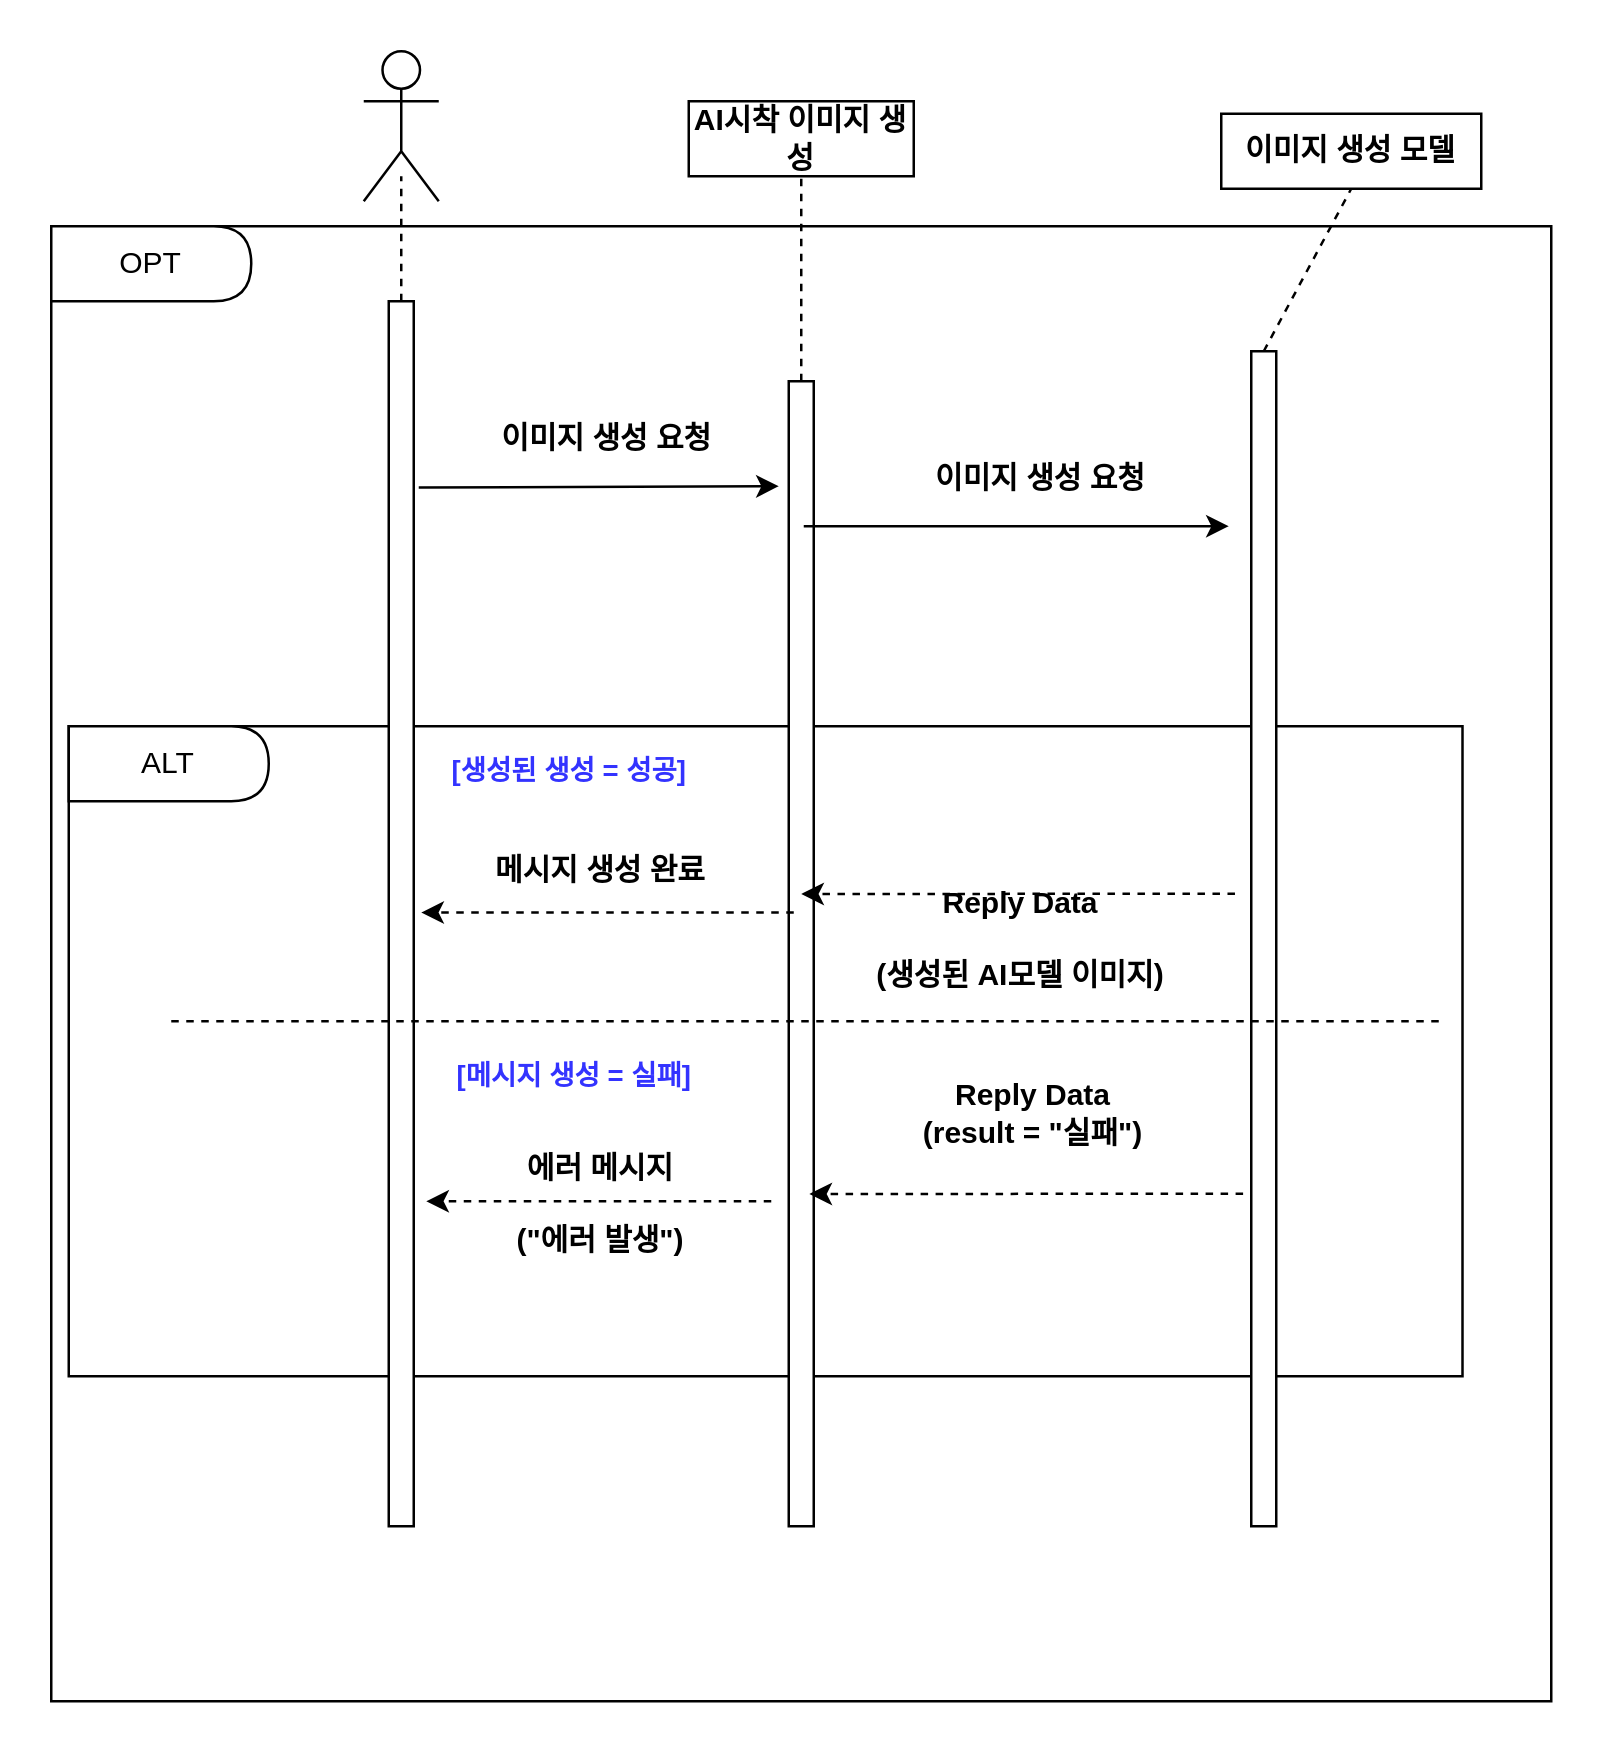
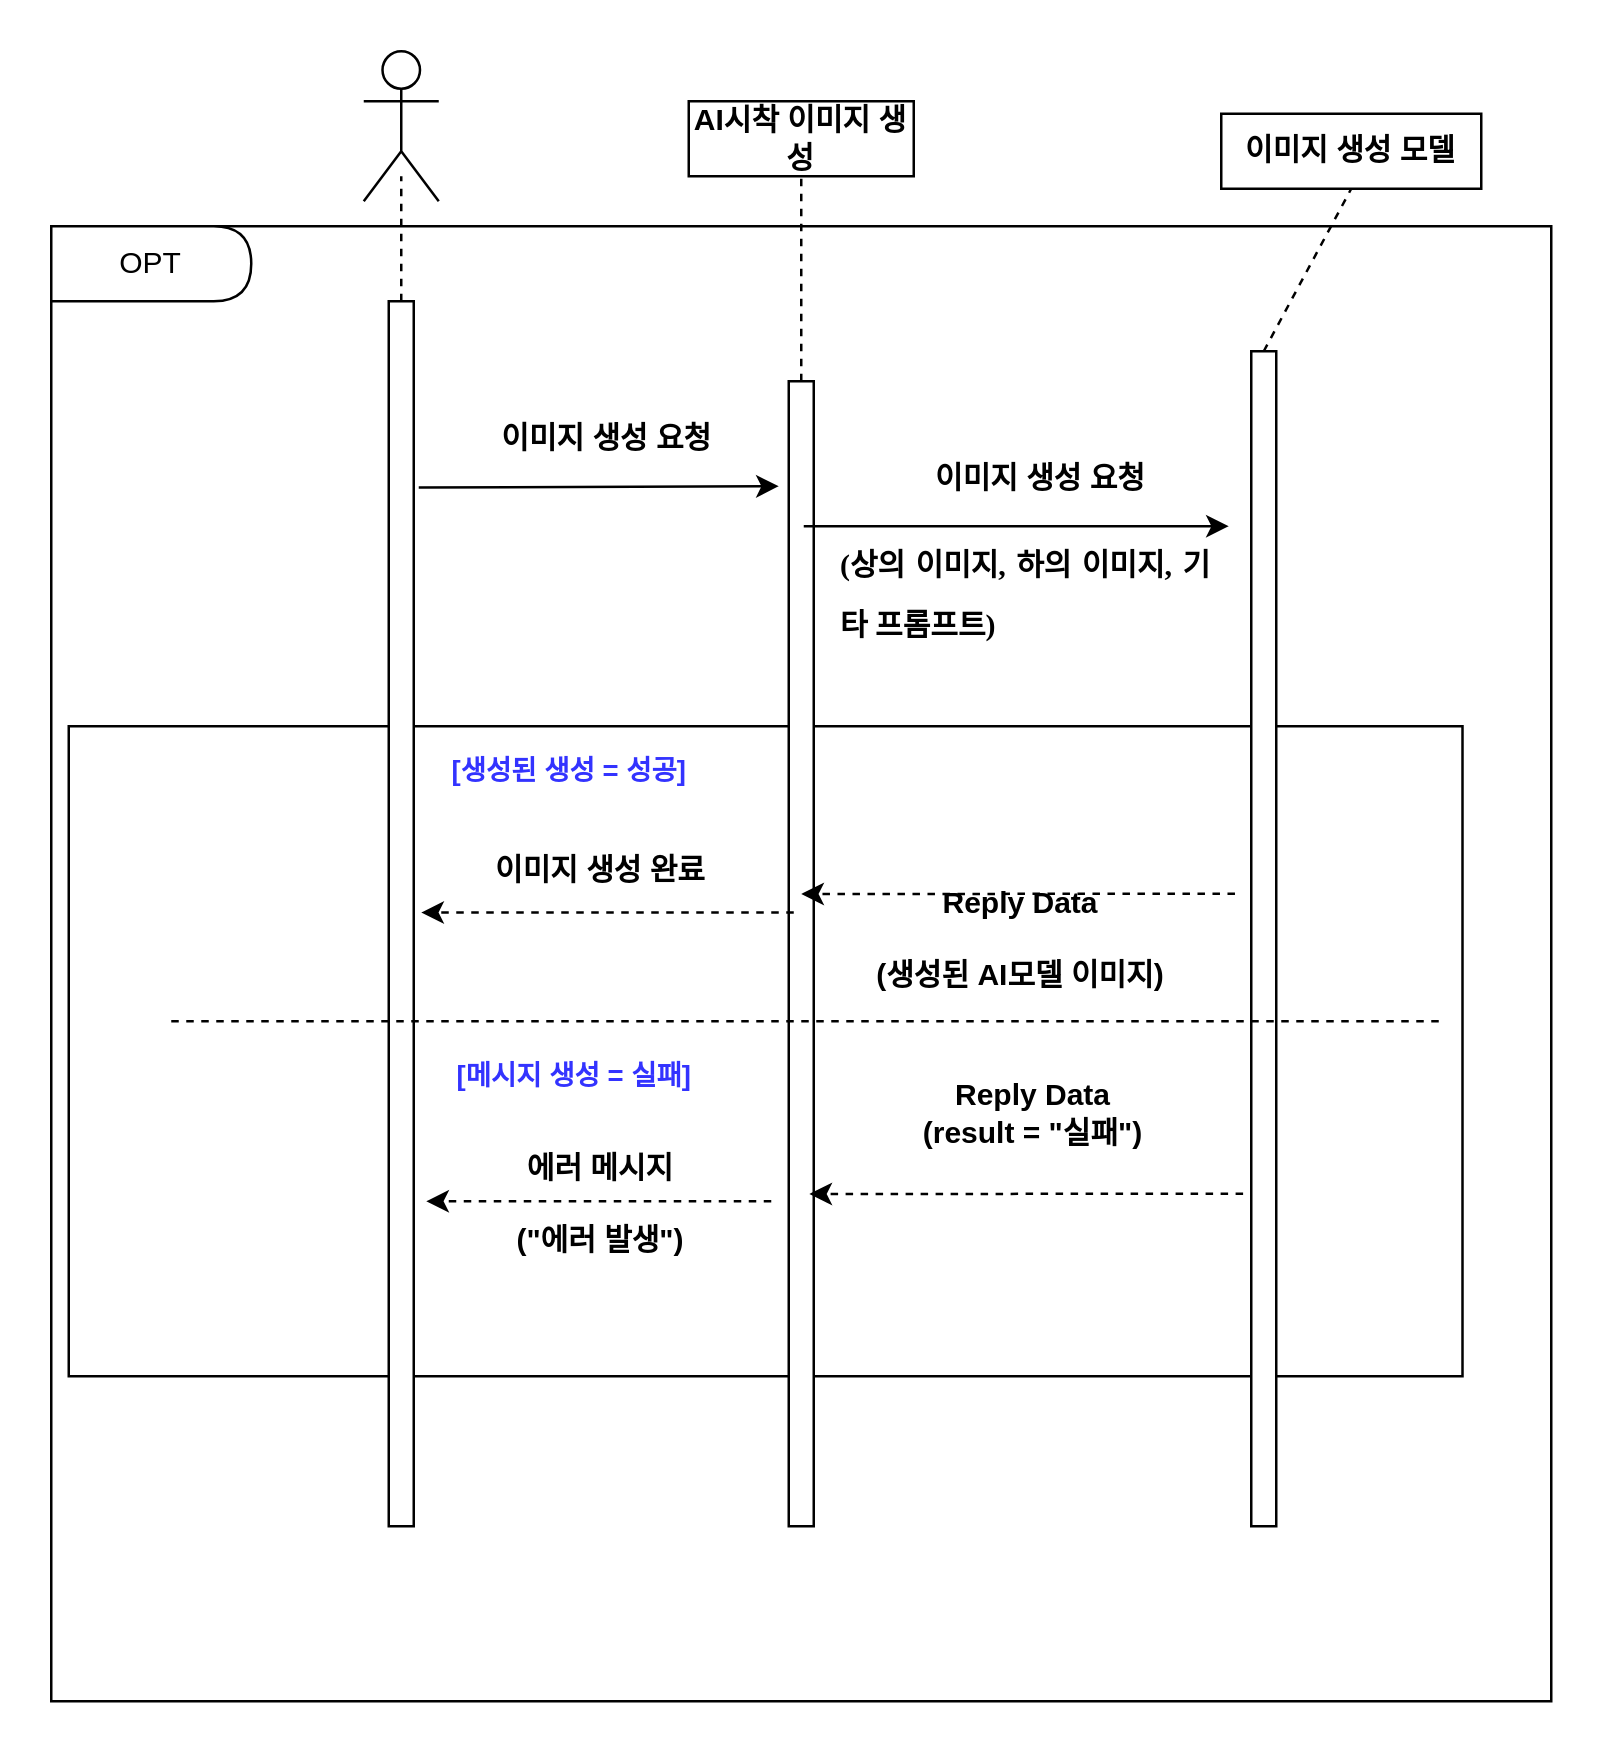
node "(상의 이미지, 하의 이미지, 기타 프롬프트)": added
node "ALT": removed
node "메시지 생성 완료": label "메시지 생성 완료" -> "이미지 생성 완료"
